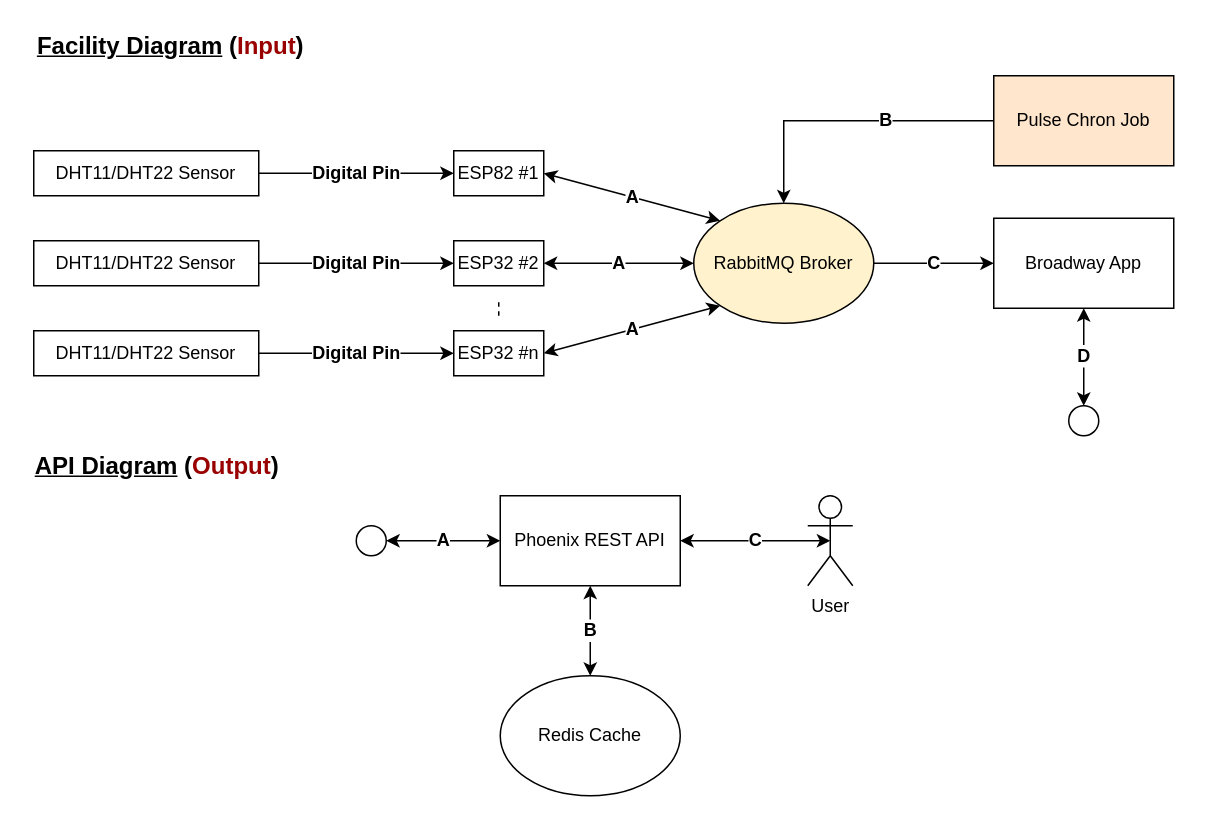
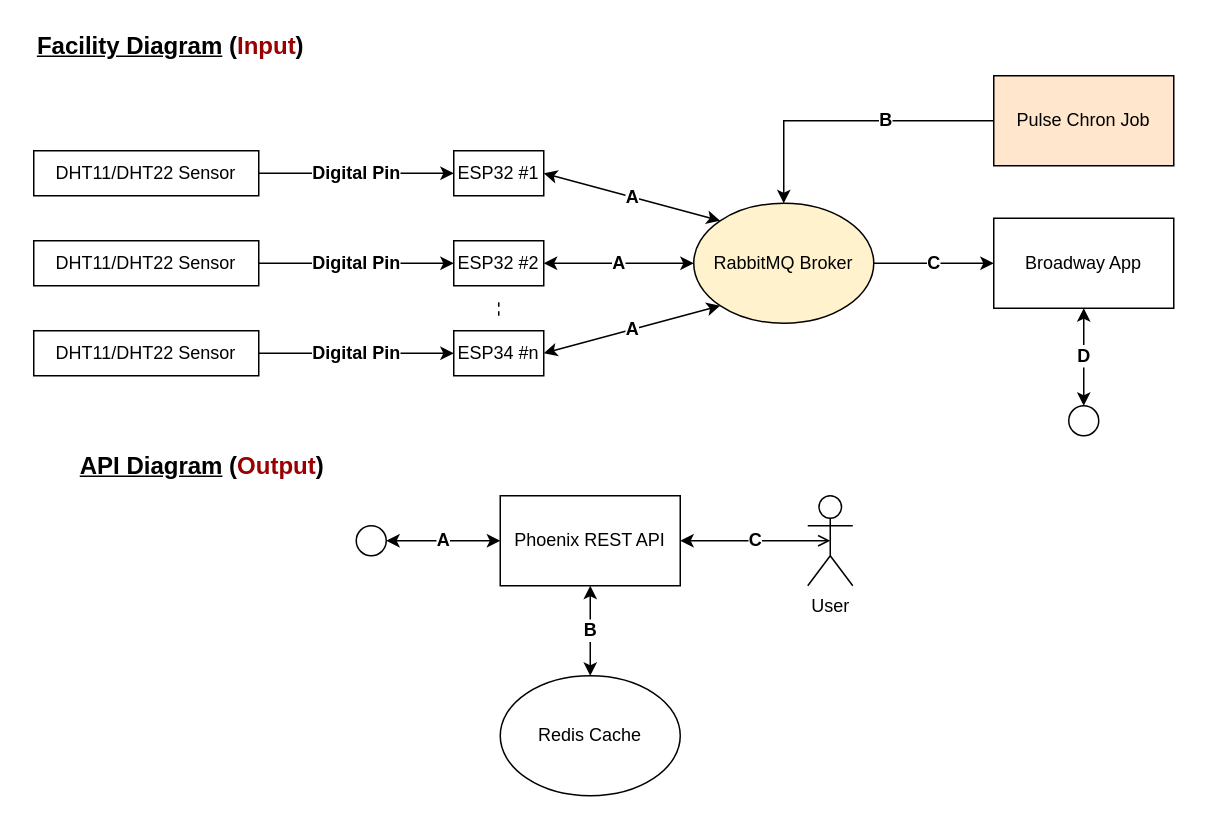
node "ESP82 #1": label "ESP82 #1" -> "ESP32 #1"
node "ESP32 #n": label "ESP32 #n" -> "ESP34 #n"
node "API Diagram (Output)": moved (158, 466) -> (203, 466)
edge "Phoenix REST API" -- "User": arrowhead classic -> open
